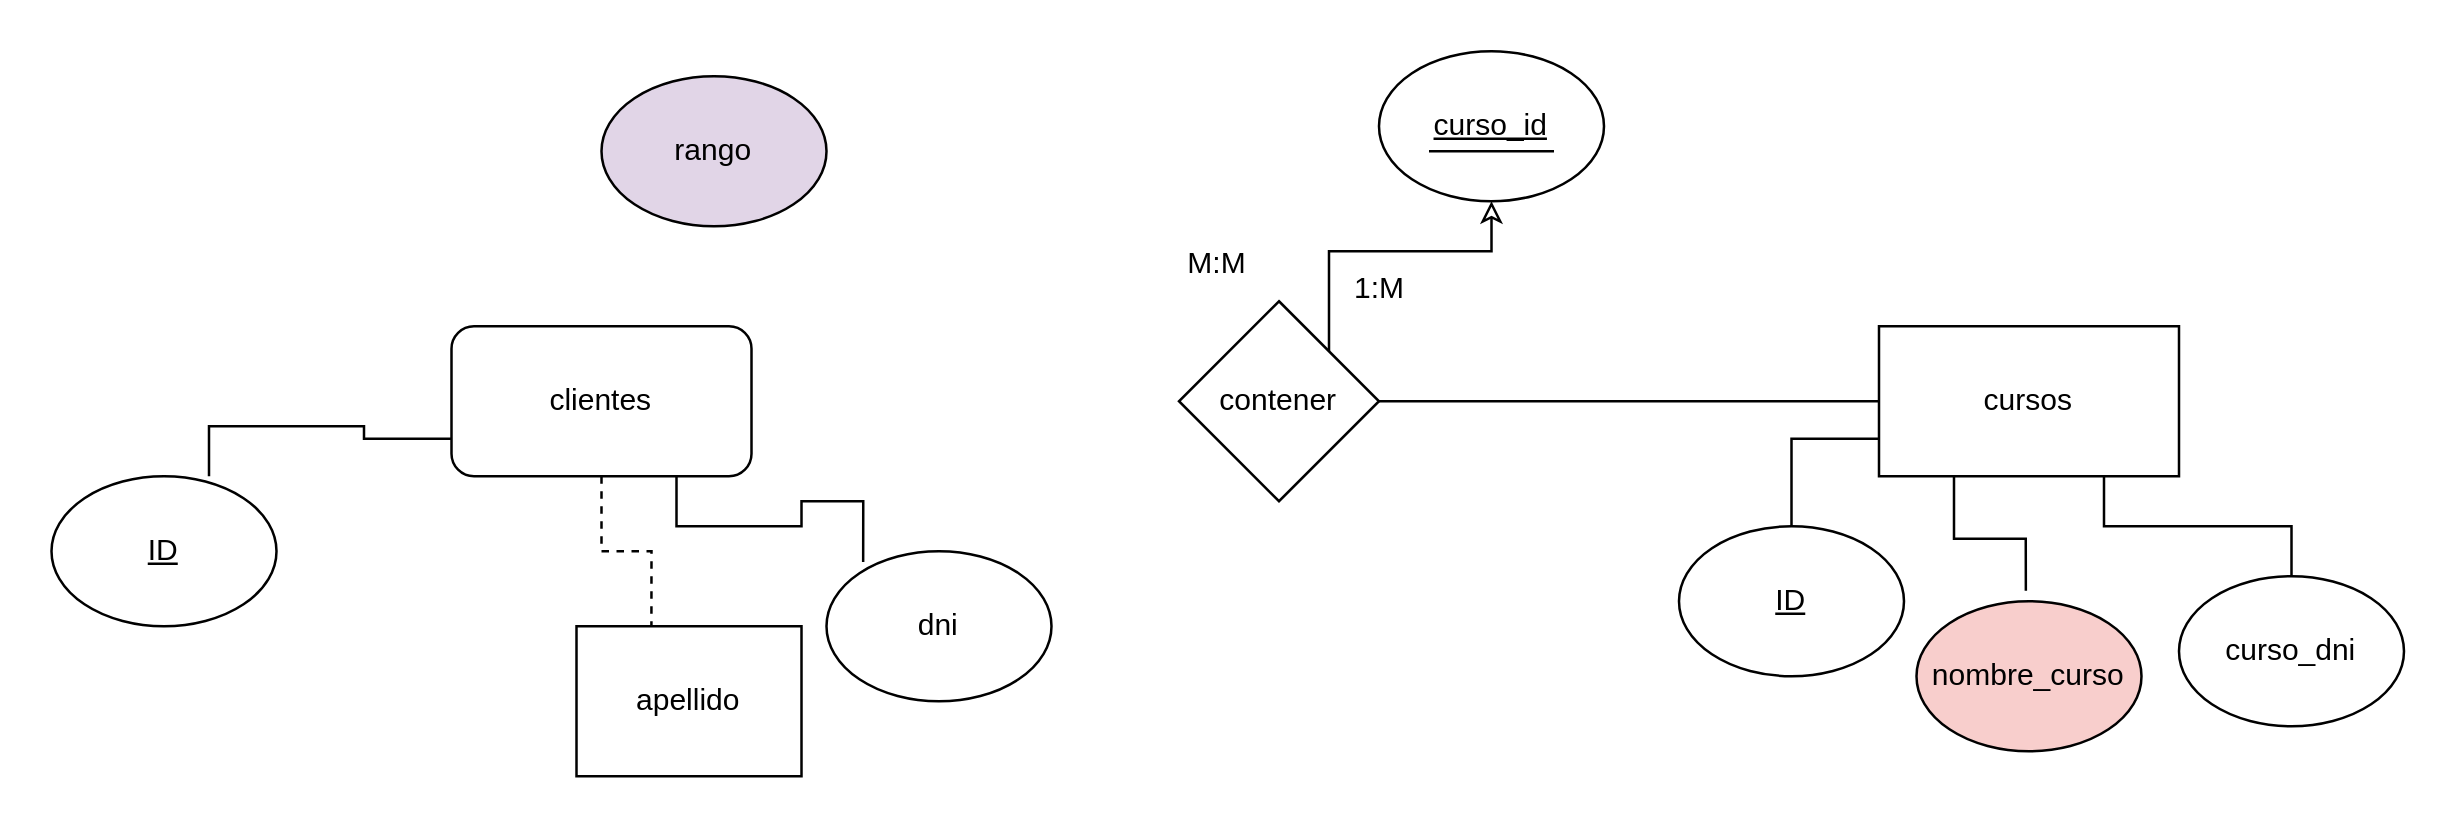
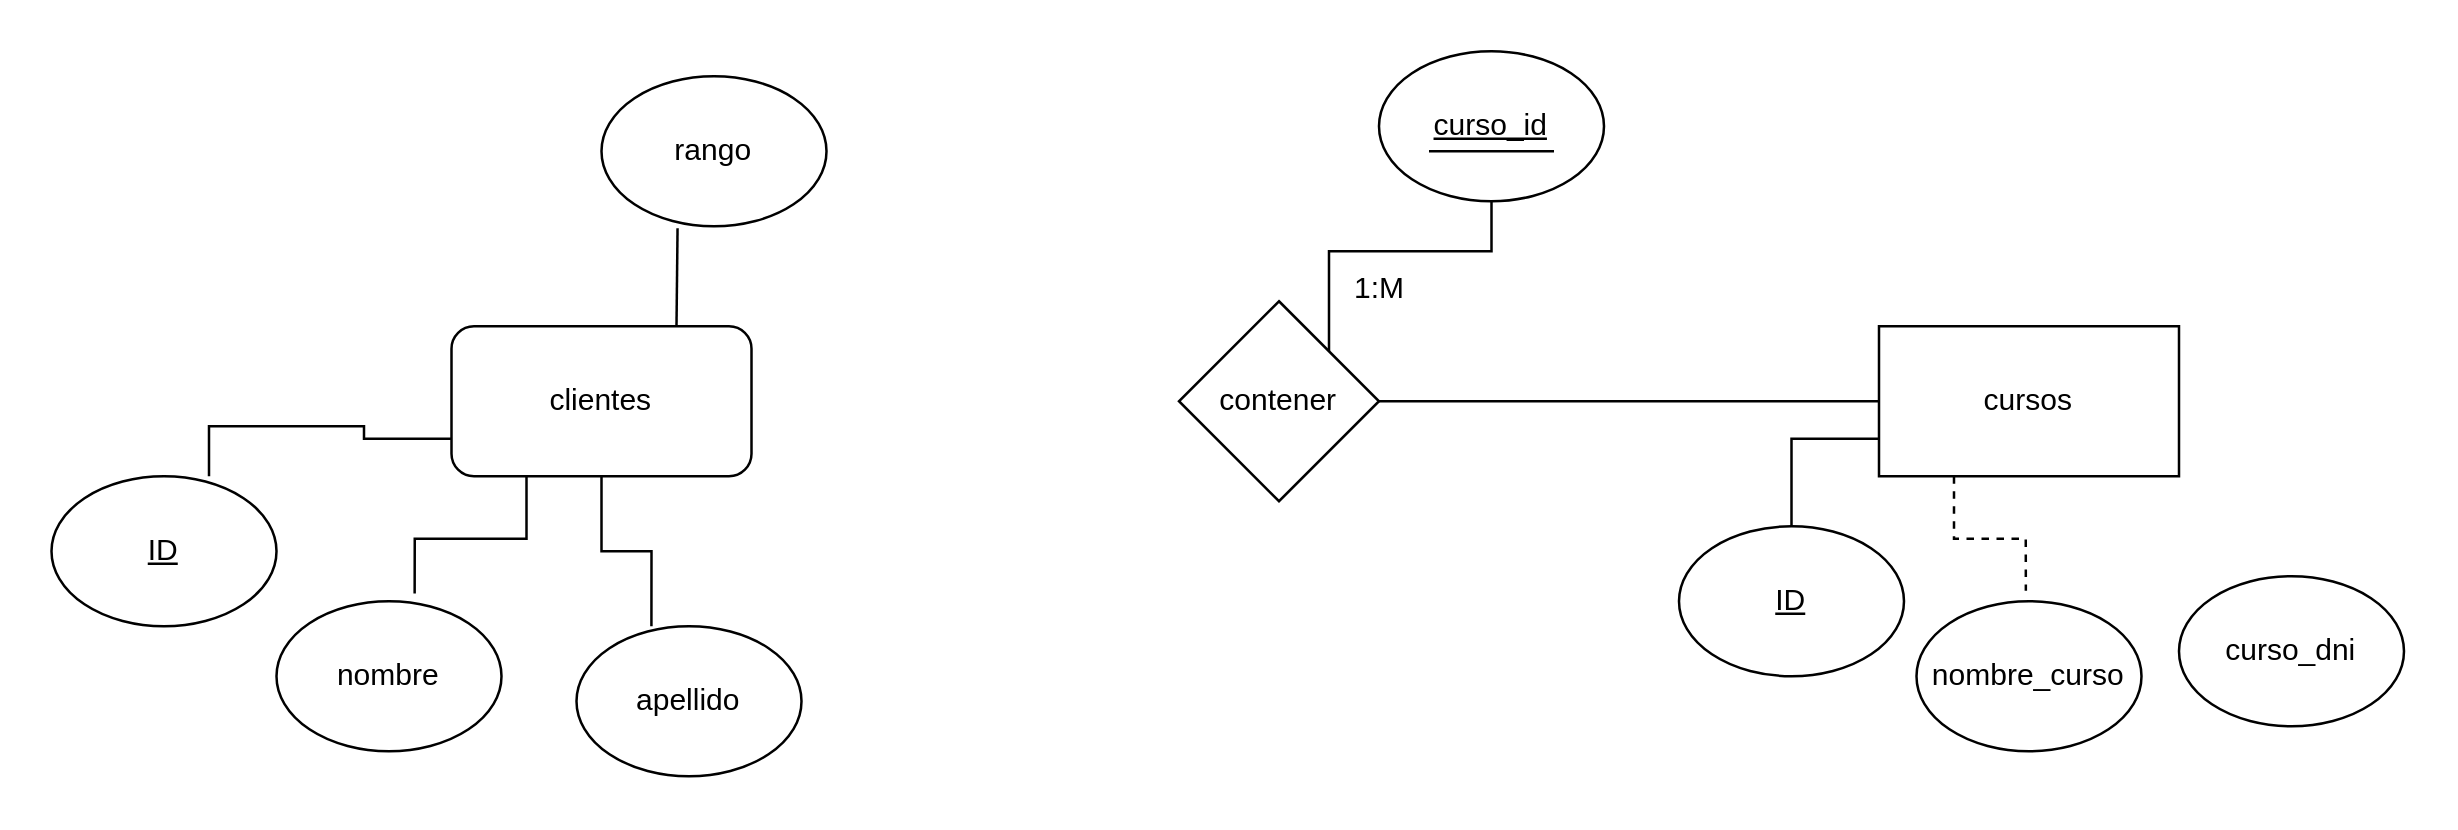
node "rango": fillcolor #e1d5e7 -> #ffffff
edge "contener" -> "curso_id": arrowhead classic -> none
node "M:M": removed
edge "rango" -- "clientes": added
edge "clientes" -- "dni": removed
edge "cursos" -- "curso_dni": removed
edge "clientes" -- "nombre": added
edge "cursos" -- "nombre_curso": style solid -> dashed
edge "clientes" -- "apellido": style dashed -> solid
node "dni": removed
node "nombre": added
node "nombre_curso": fillcolor #f8cecc -> #ffffff
node "apellido": shape rectangle -> ellipse
